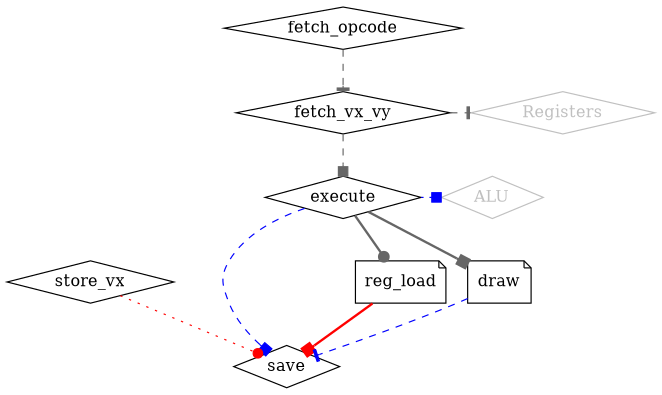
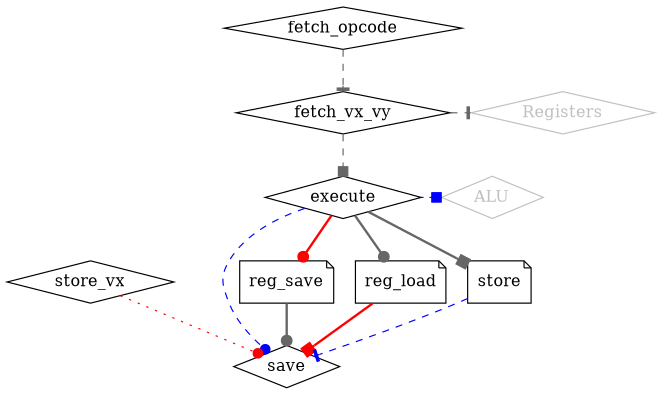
edge "execute" -> "save": arrowhead box -> dot
node "reg_save": added
node "draw": label "draw" -> "store"
